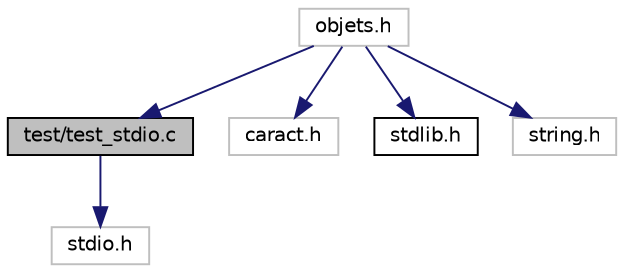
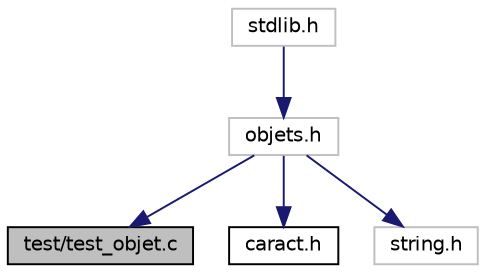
edge "objets.h" -> "stdlib.h": reversed
node "test/test_stdio.c": label "test/test_stdio.c" -> "test/test_objet.c"
node "caract.h": color grey75 -> black
node "stdlib.h": color black -> grey75
node "stdio.h": removed
